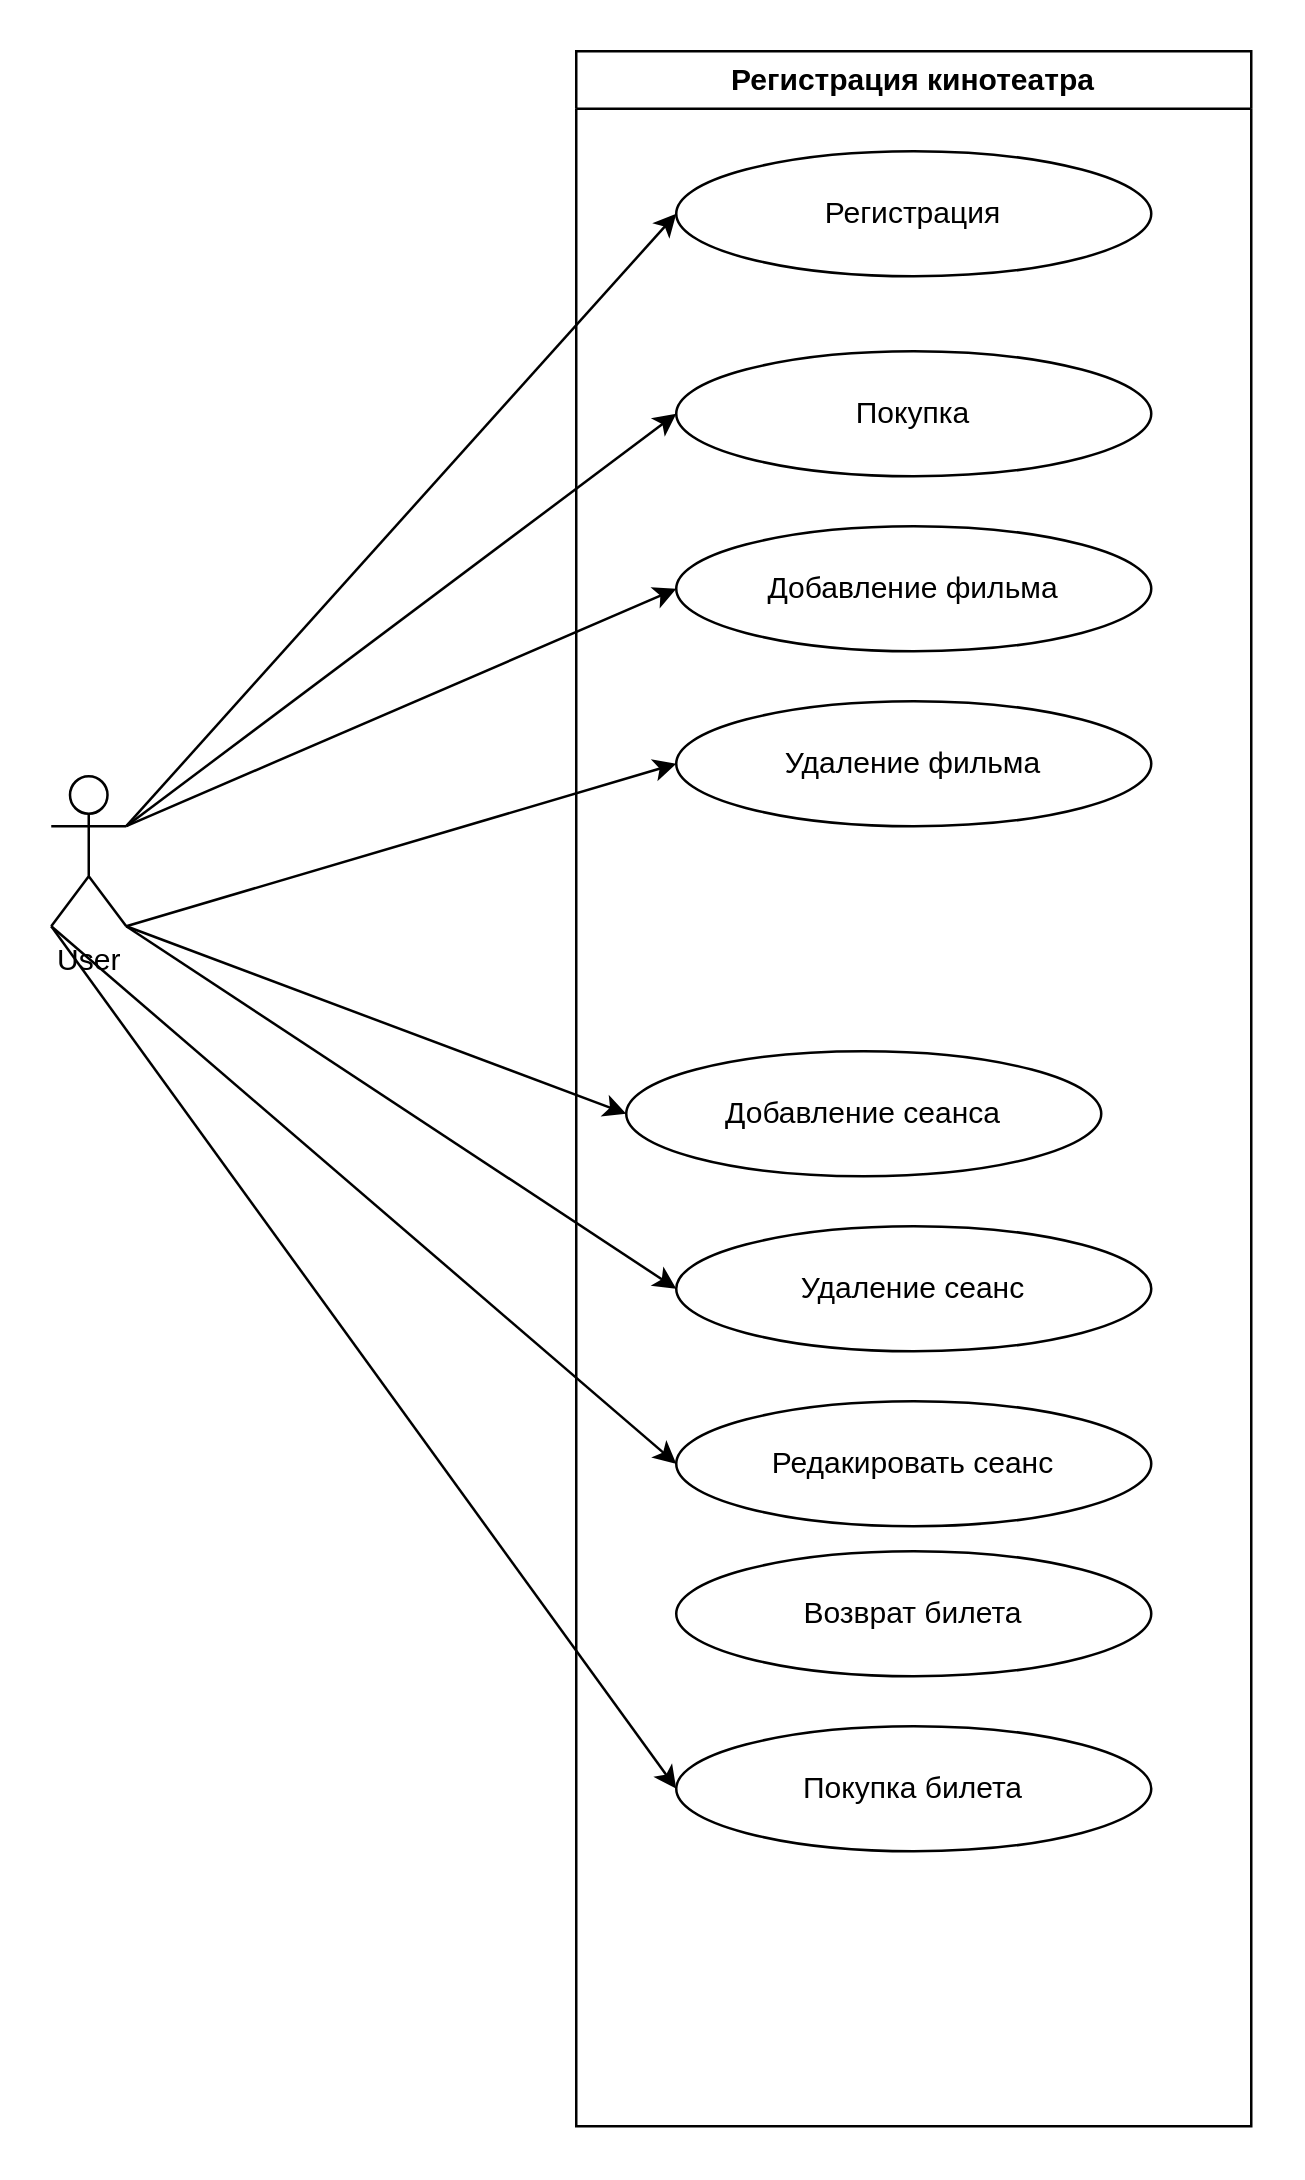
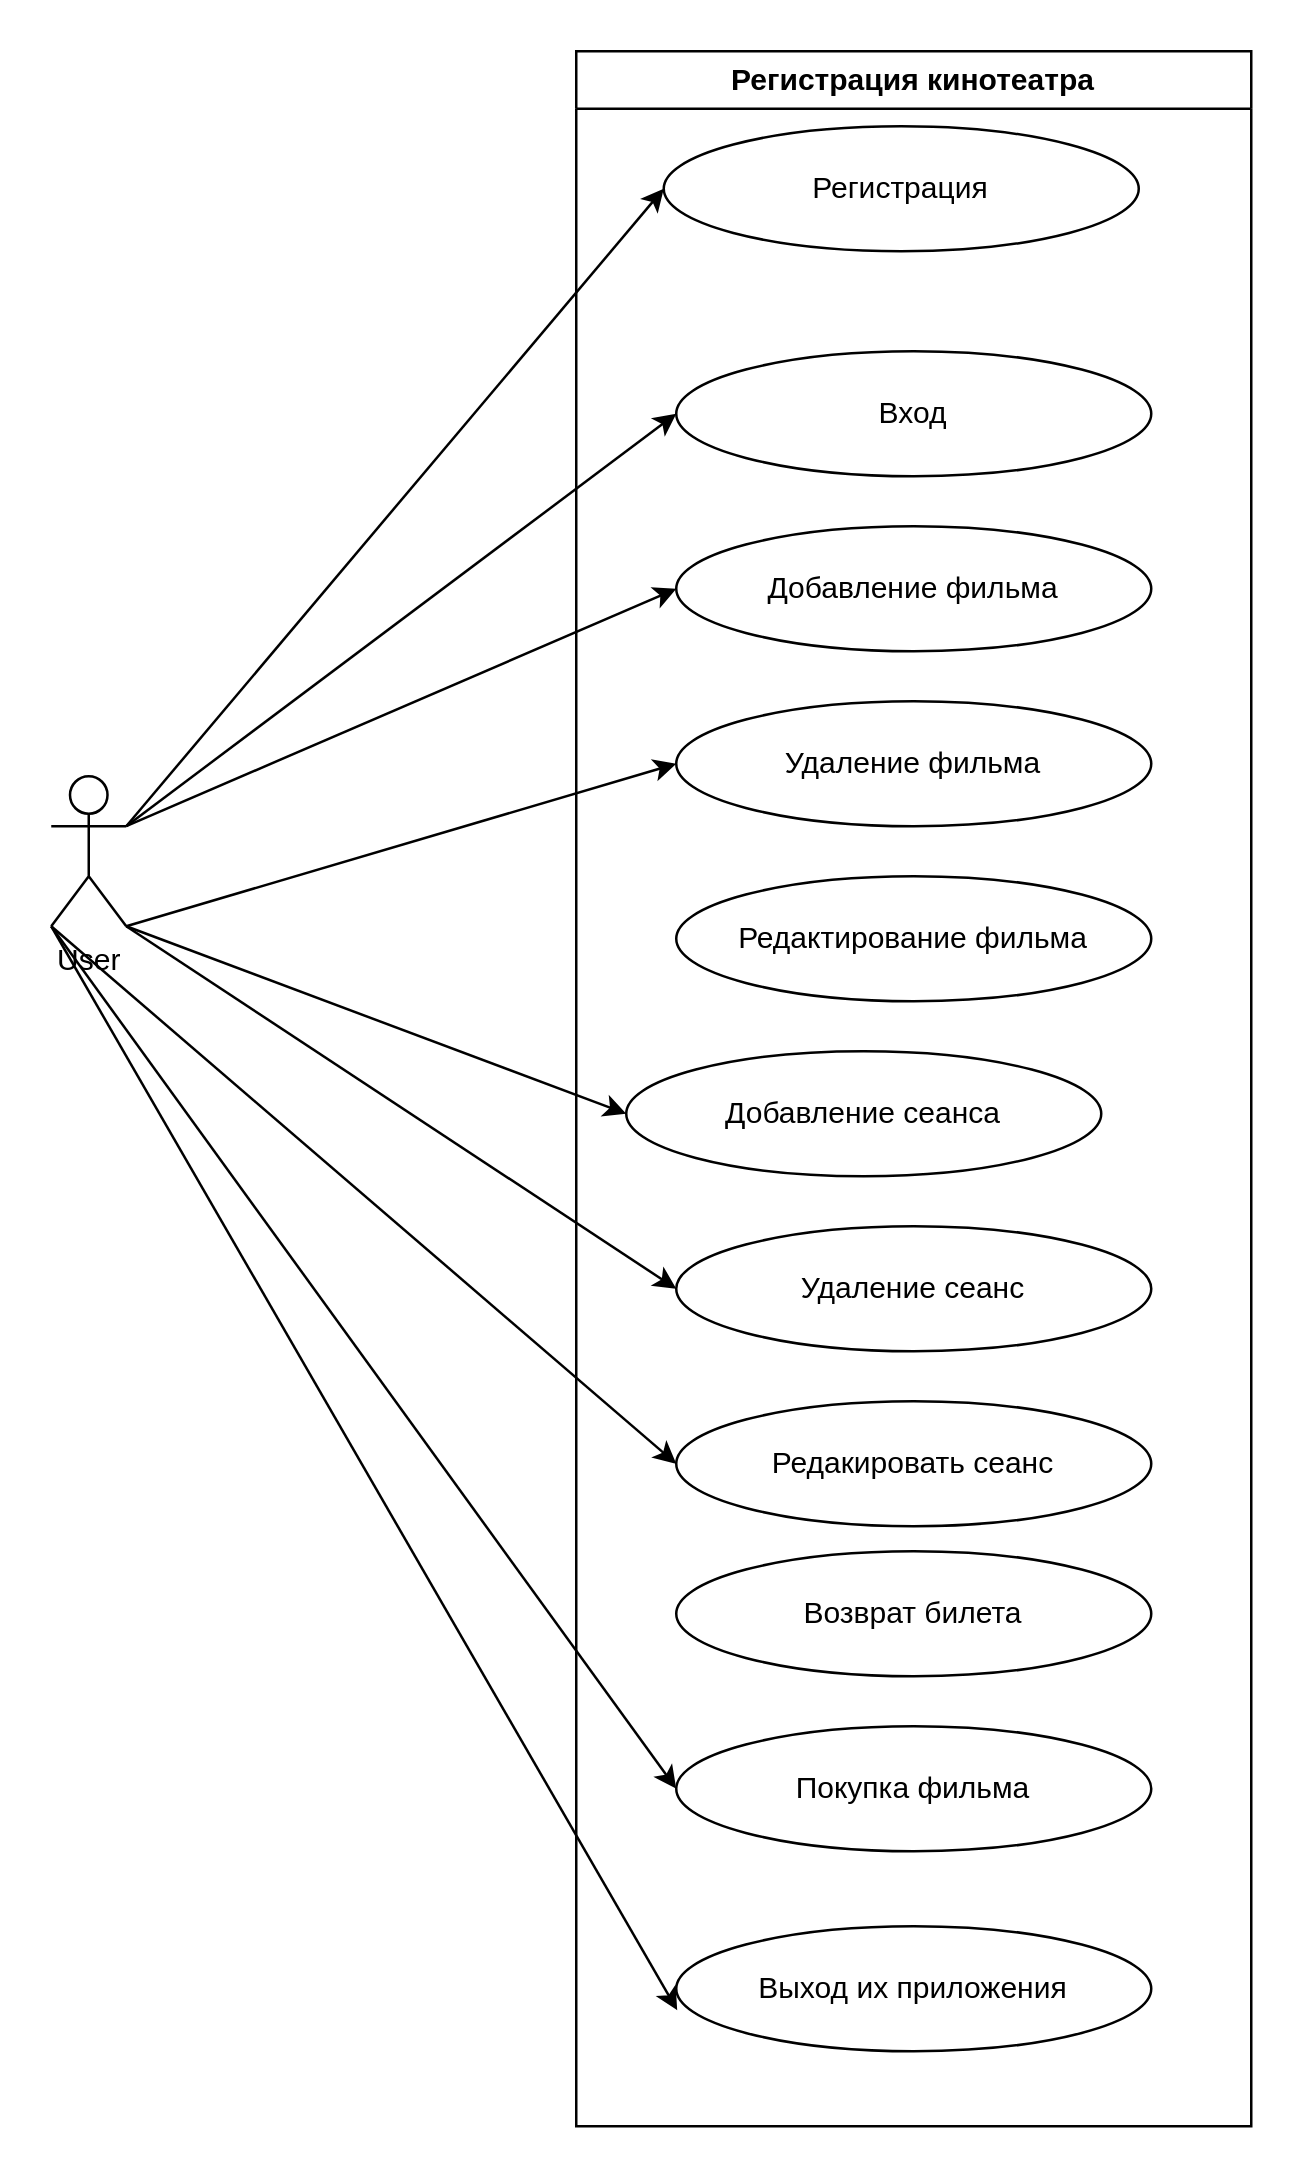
node "Регистрация": moved (914, 214) -> (901, 189)
node "Покупка": label "Покупка" -> "Вход"
node "Редактирование фильма": added
edge "User" -> "Выход их приложения": added
node "Покупка билета": label "Покупка билета" -> "Покупка фильма"
node "Выход их приложения": added
